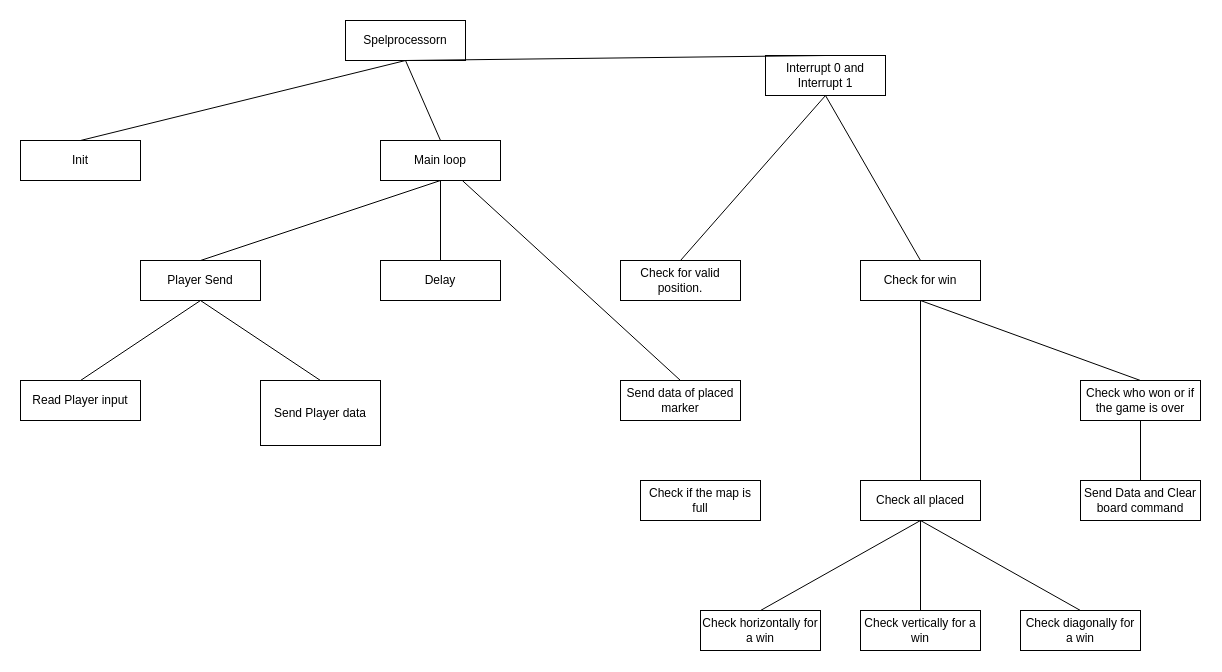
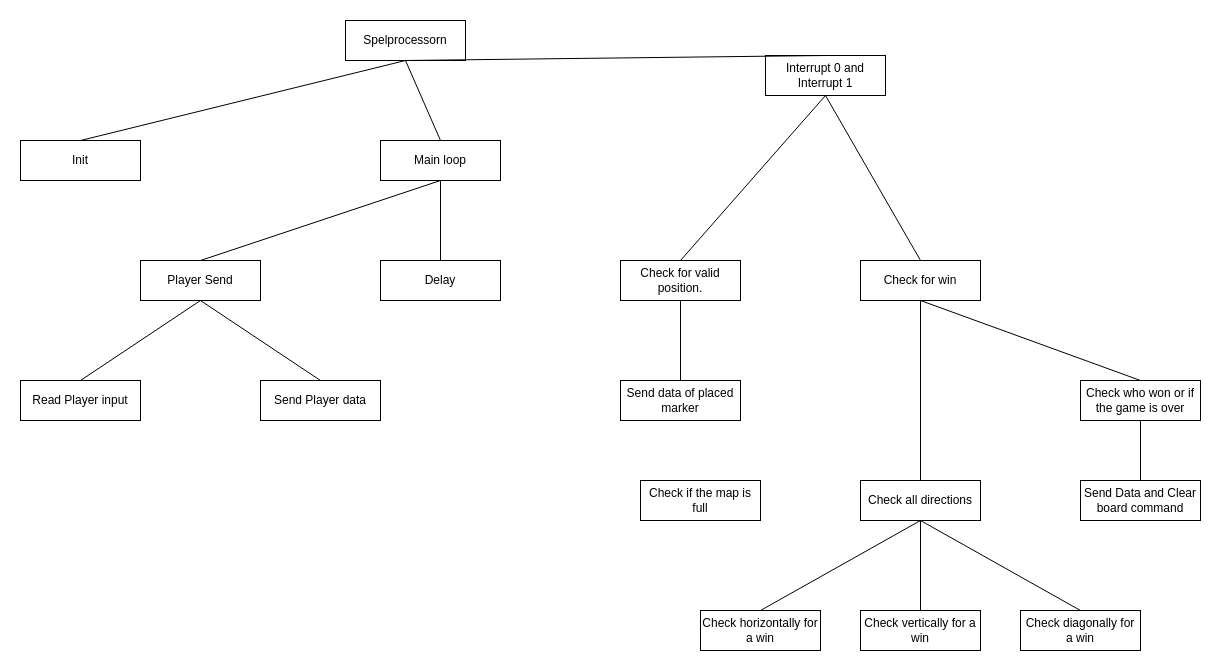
edge "Main loop" -- "Send data of placed marker": now "Check for valid position." -- "Send data of placed marker"
node "Send Player data": size 120x65 -> 120x40
node "Check all placed": label "Check all placed" -> "Check all directions"
